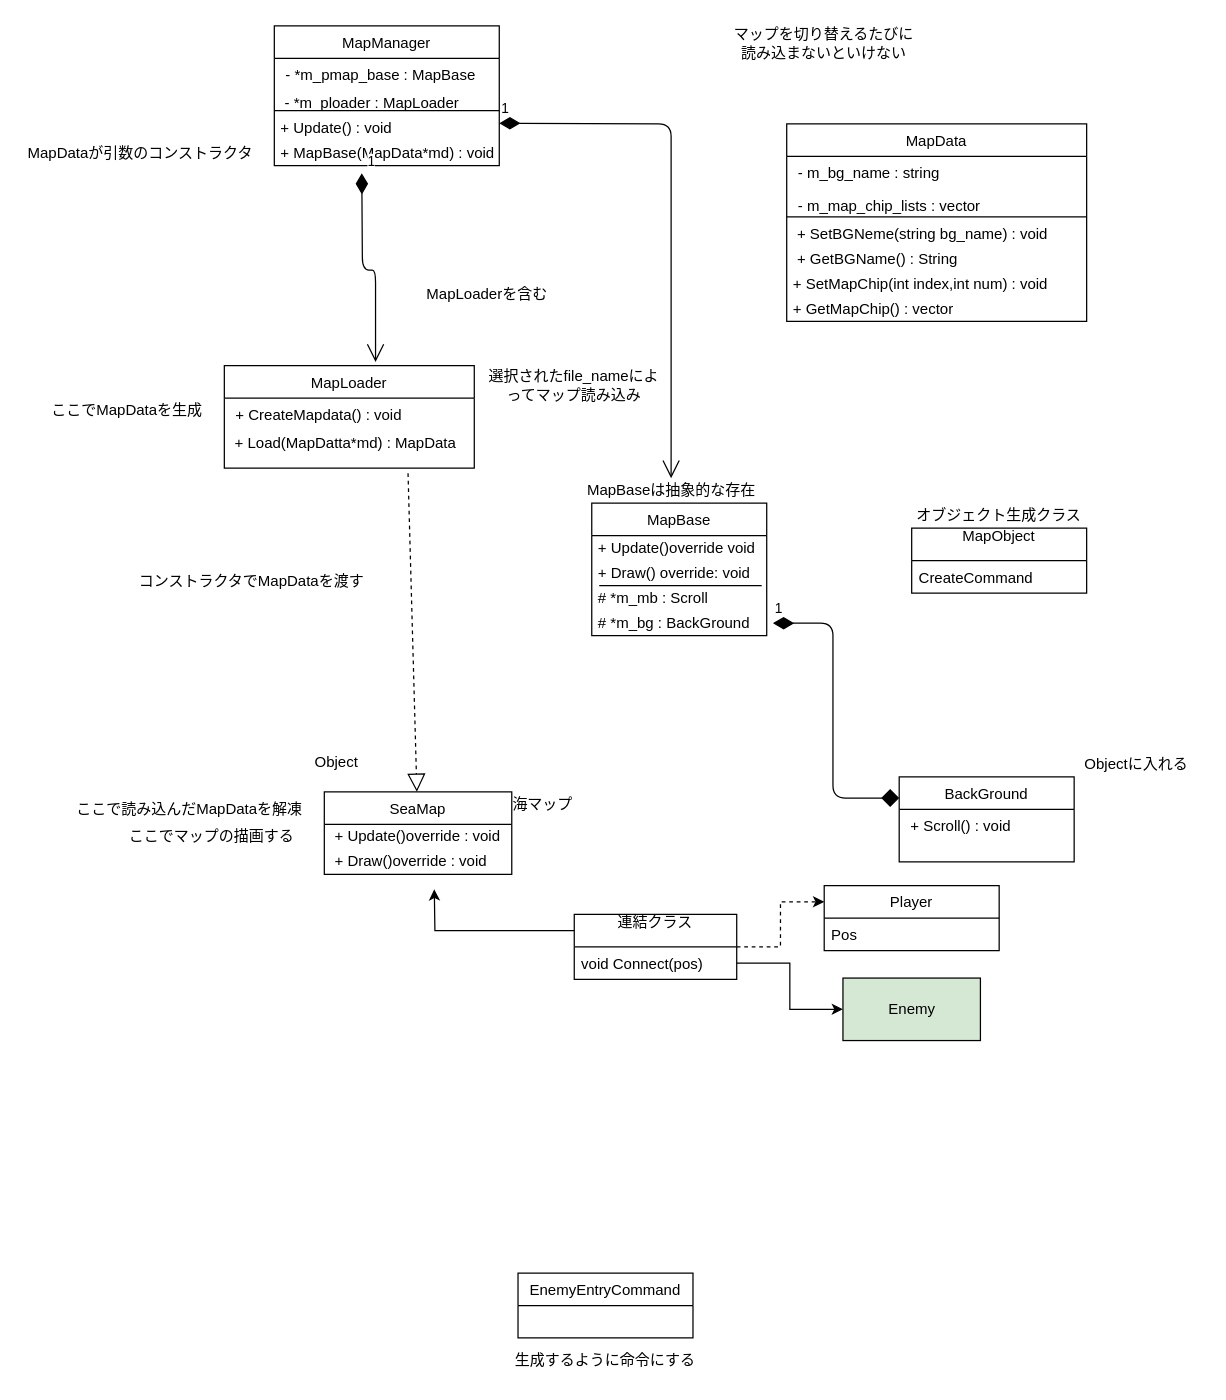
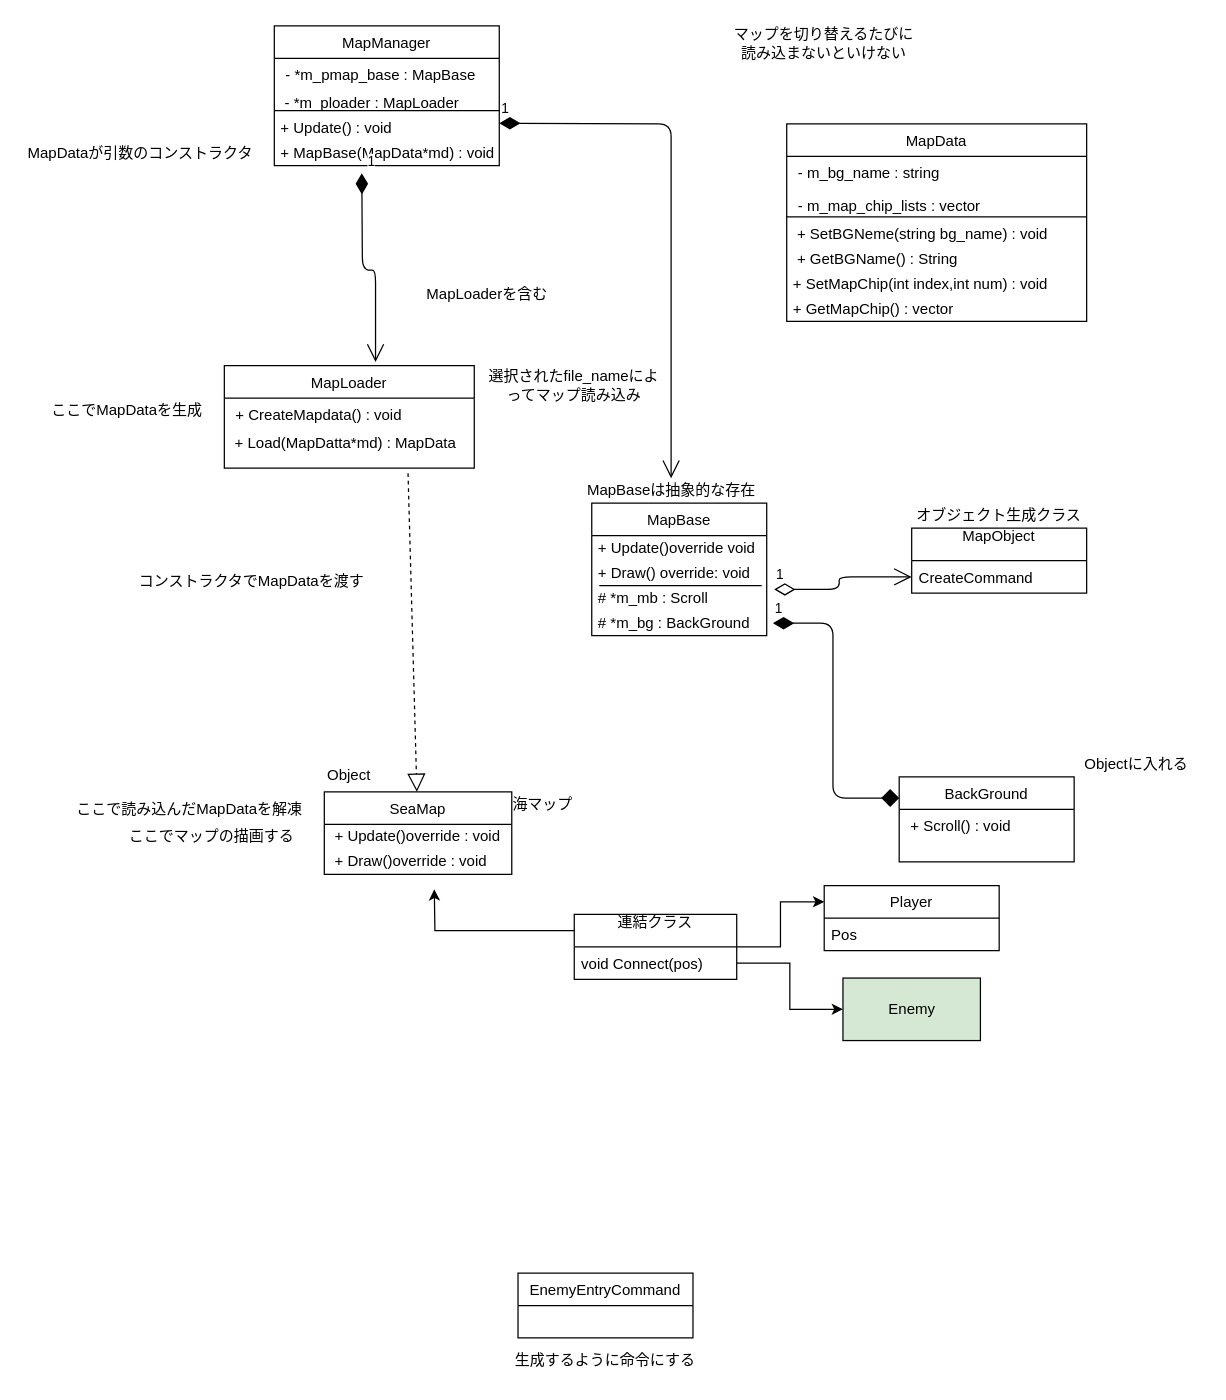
edge "CreateCommand" -- "# *m_mb : Scroll": added, label "1"
node "Object": moved (337, 763) -> (349, 776)
edge "連結クラス" -> "Player": style dashed -> solid
